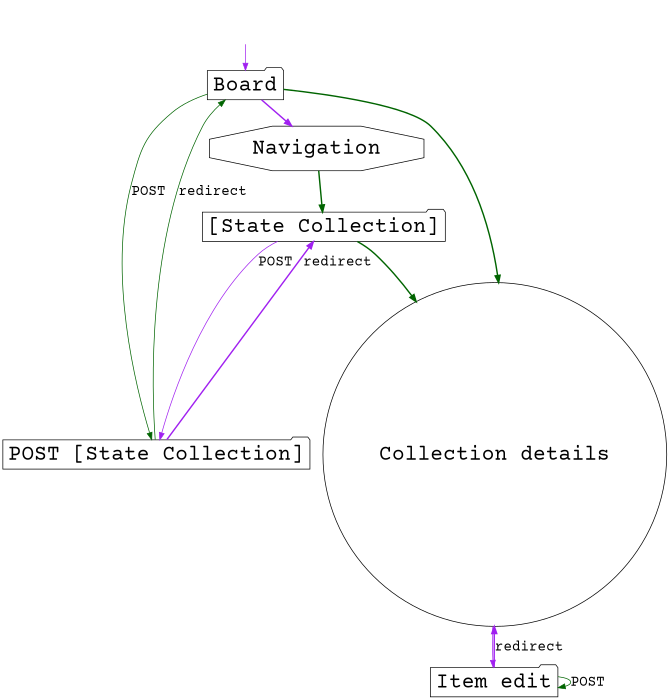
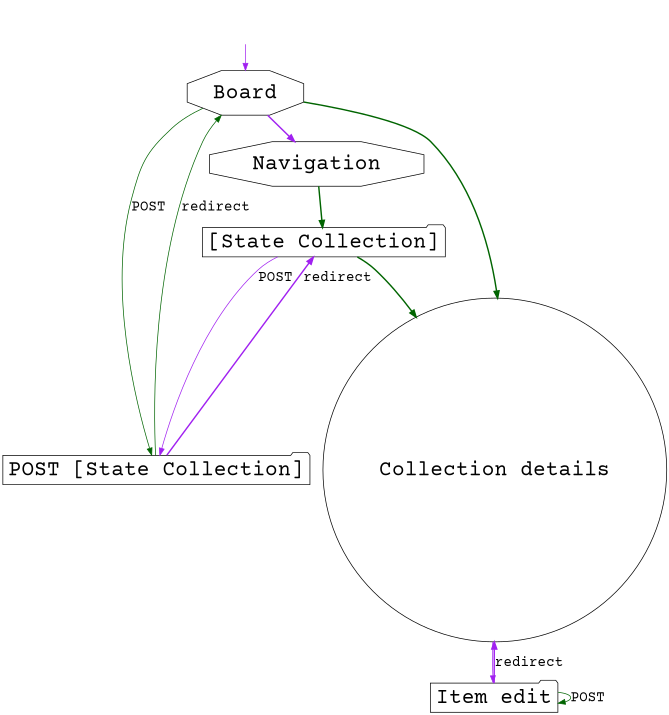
node "Board": shape folder -> octagon
